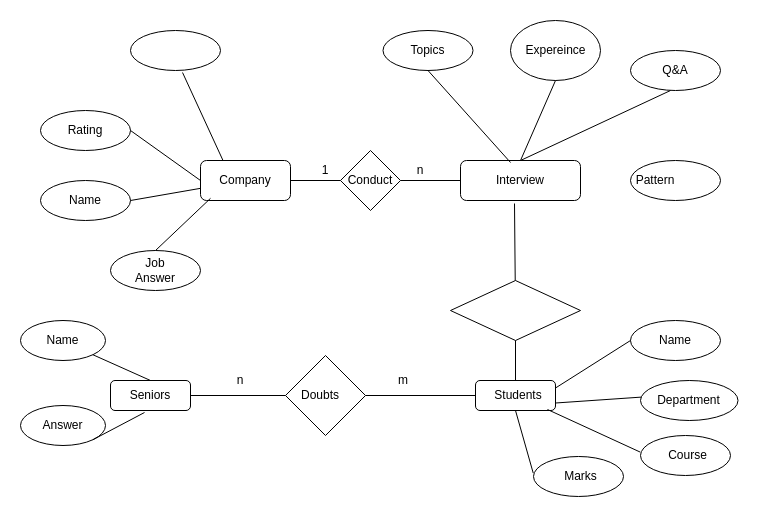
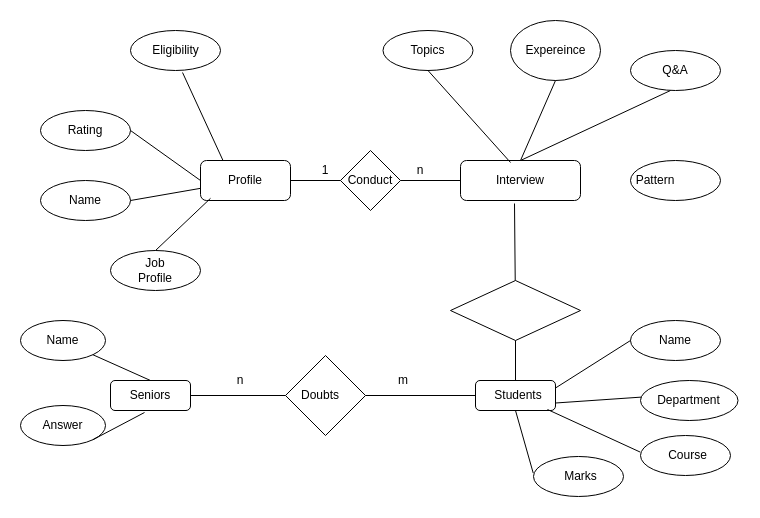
node "Eligibility": added
node "Company": label "Company" -> "Profile"
node "Job Answer": label "Job Answer" -> "Job Profile"
